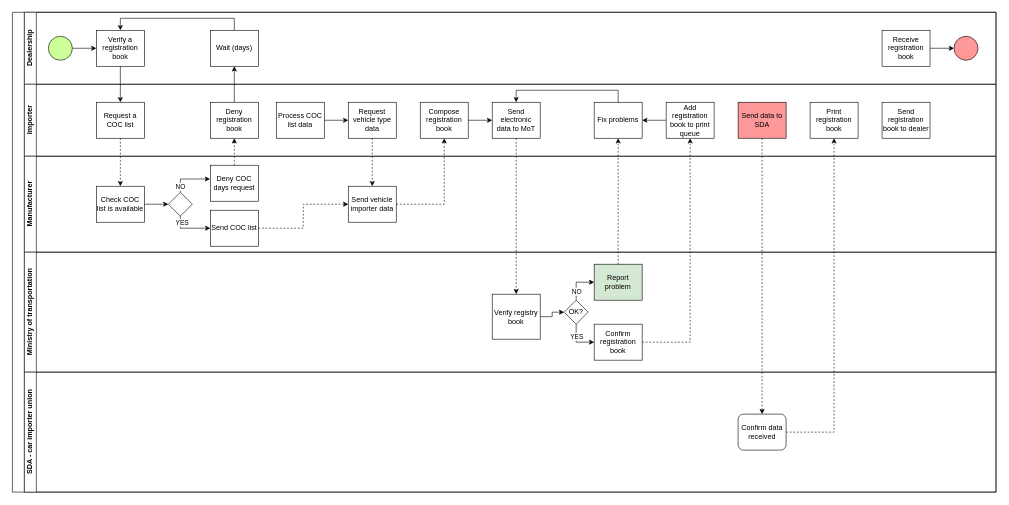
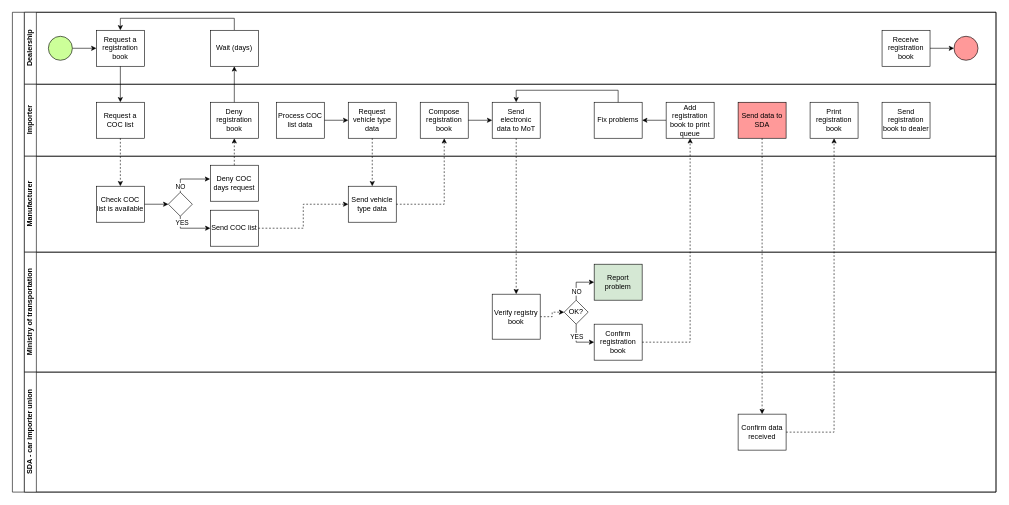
node "Verify a registration book": label "Verify a registration book" -> "Request a registration book"
edge "Report problem" -> "Fix problems": removed
node "Send vehicle importer data": label "Send vehicle importer data" -> "Send vehicle type data"
edge "Verify registry book" -> "OK?": style solid -> dashed
node "Confirm data received": shape rounded rectangle -> rectangle
